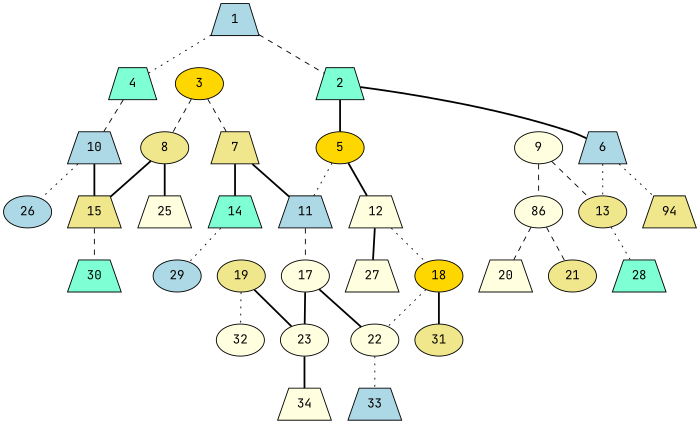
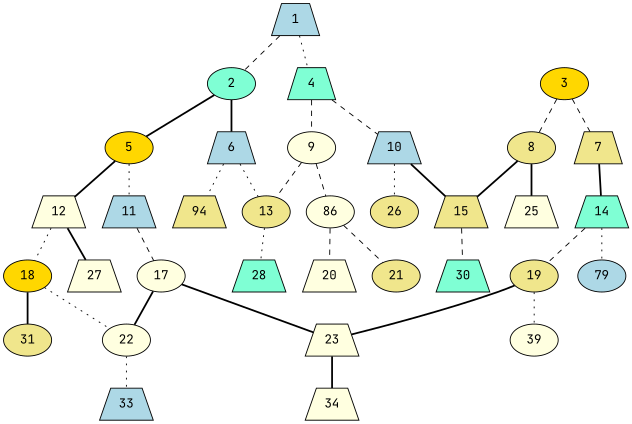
node "2": shape trapezium -> ellipse
edge "4" -- "9": added
edge "7" -- "11": removed
node "26": fillcolor lightblue -> khaki
edge "14" -- "19": added
node "29": label "29" -> "79"
node "32": label "32" -> "39"
node "23": shape ellipse -> trapezium
